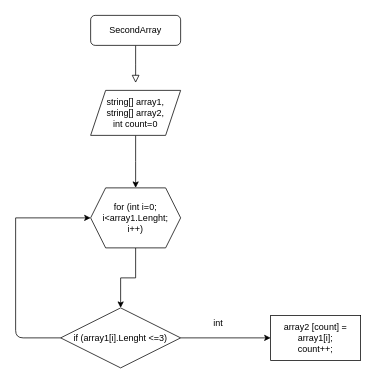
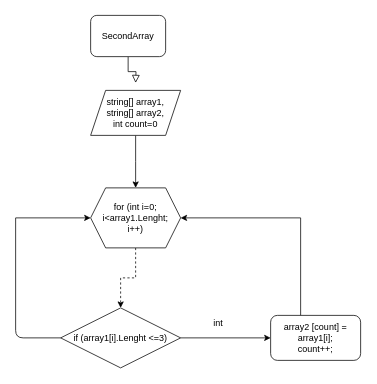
node "SecondArray": size 90x30 -> 75x41
edge "array2 [count] = array1[i]; count++;" -> "for (int i=0; i<array1.Lenght; i++)": added
edge "for (int i=0; i<array1.Lenght; i++)" -> "if (array1[i].Lenght <=3)": style solid -> dashed
node "array2 [count] = array1[i]; count++;": shape rectangle -> rounded rectangle
